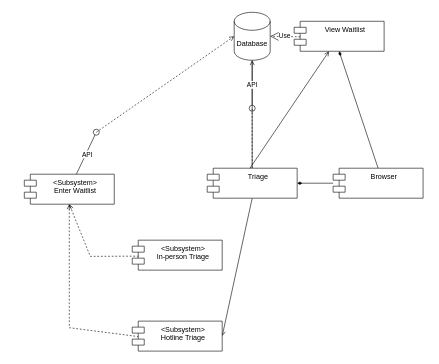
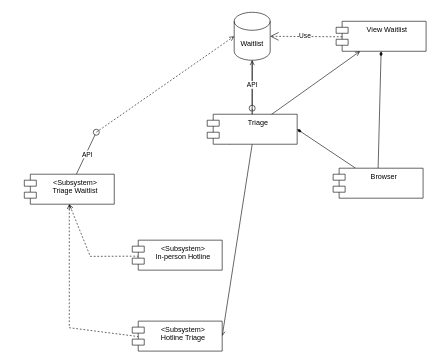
node "View Waitlist": moved (339, 36) -> (381, 36)
node "Database": label "Database" -> "Waitlist"
node "Triage": moved (252, 183) -> (252, 129)
node "<Subsystem> Enter Waitlist": label "<Subsystem> Enter Waitlist" -> "<Subsystem> Triage Waitlist"
node "<Subsystem> In-person Triage": label "<Subsystem> In-person Triage" -> "<Subsystem> In-person Hotline"
